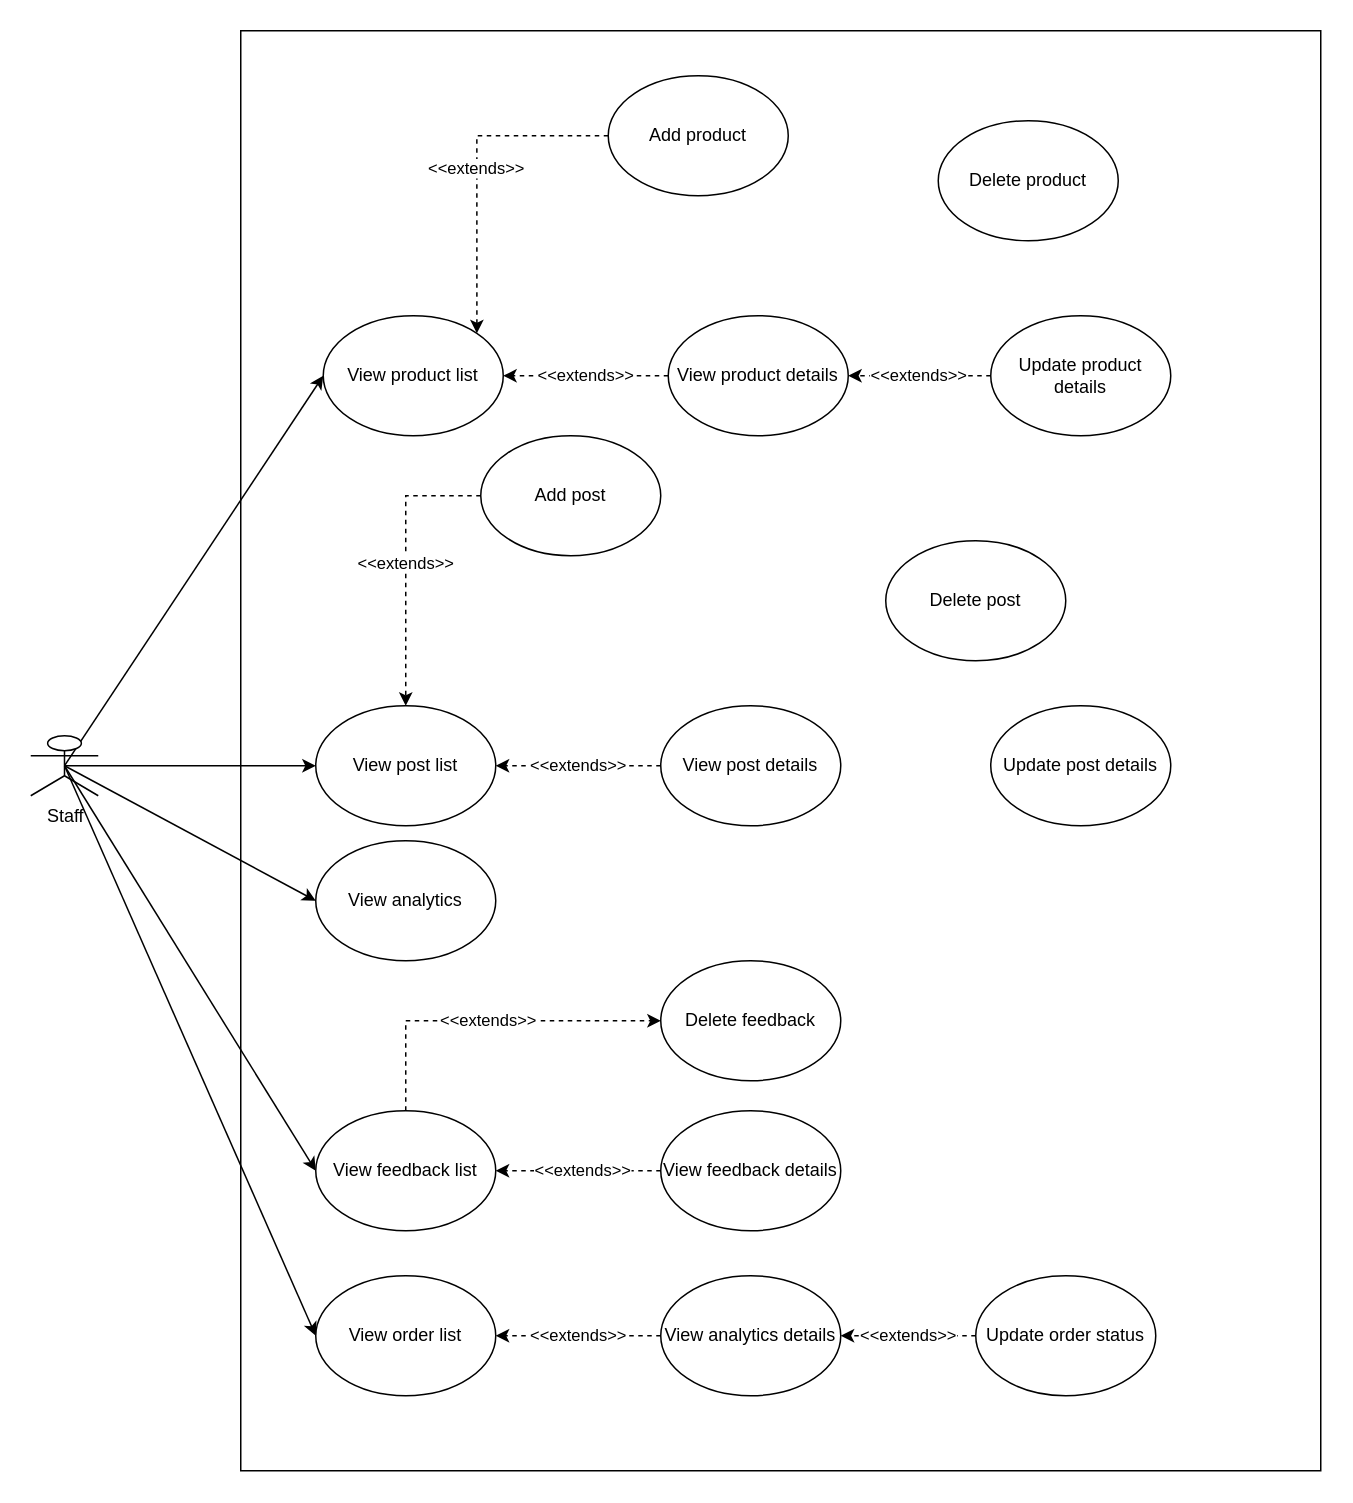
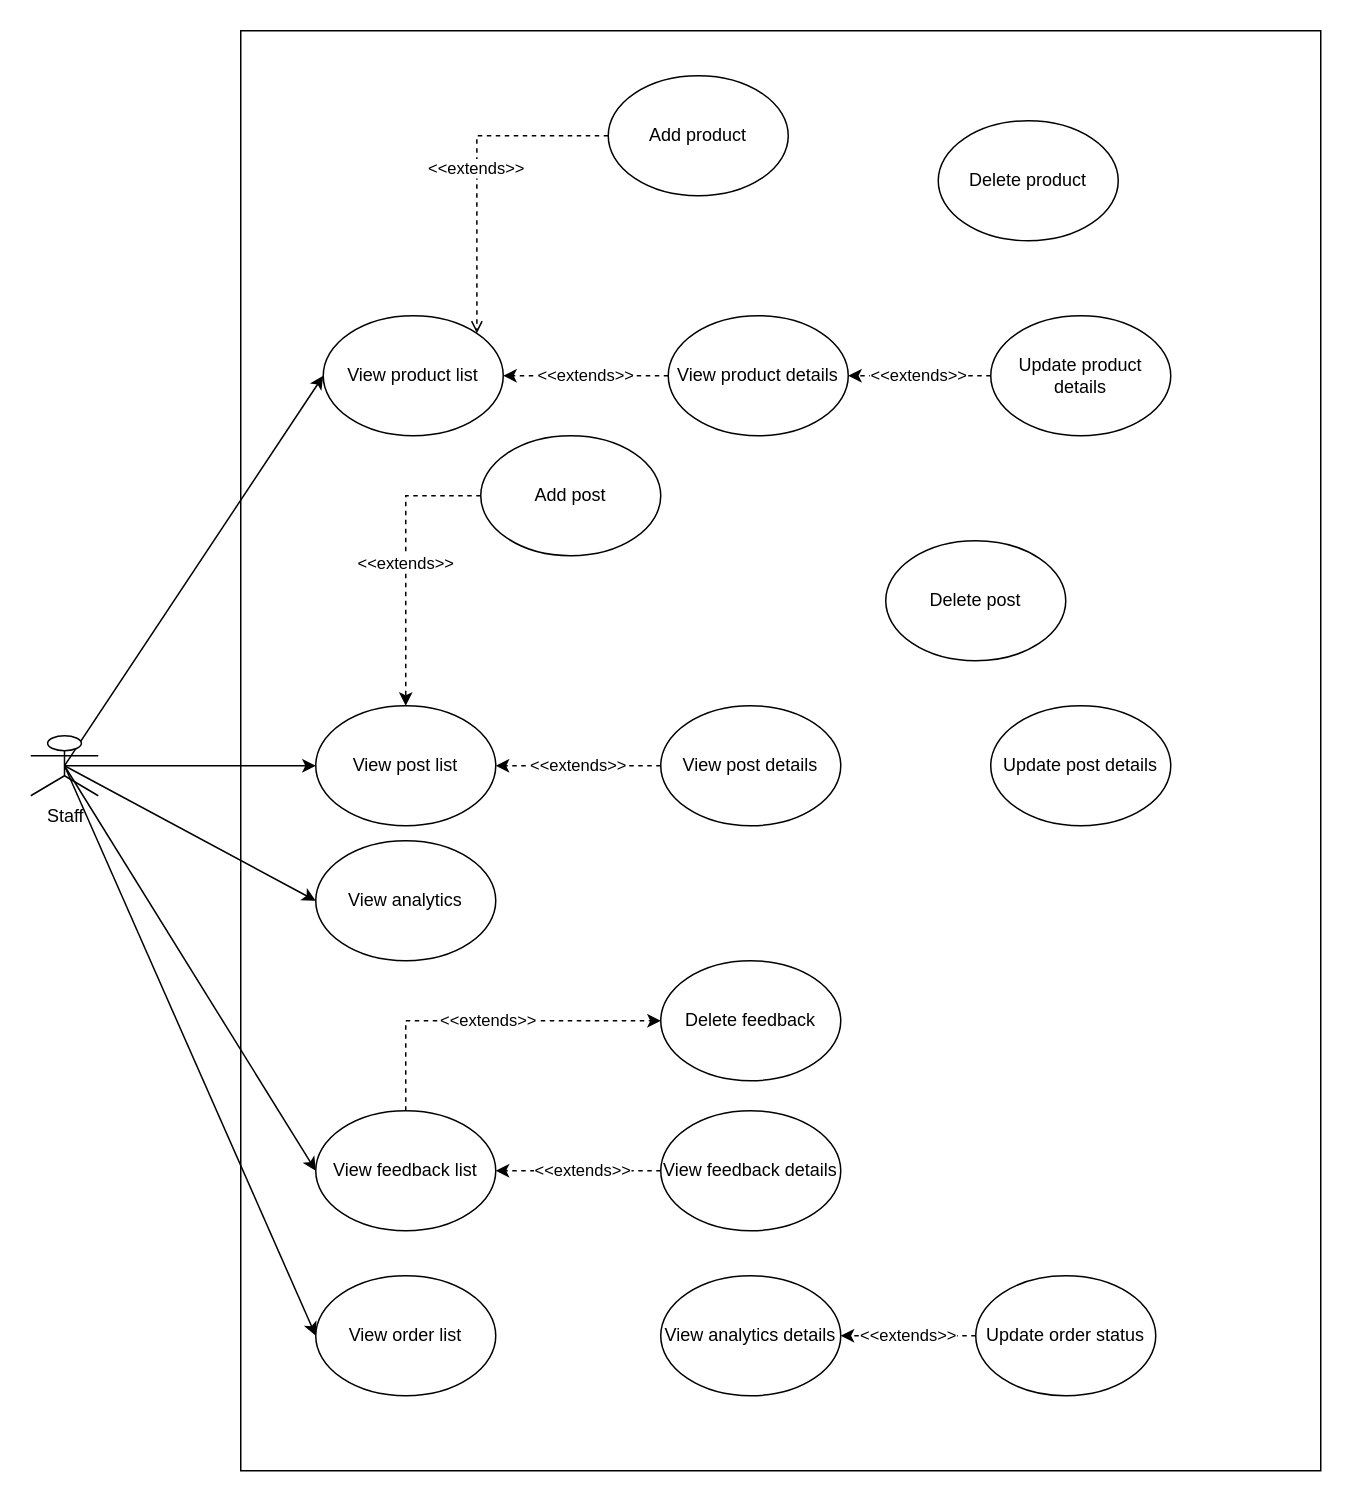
edge "Add product" -> "View product list": arrowhead classic -> open
edge "View analytics details" -> "View order list": removed, label "<<extends>>"
